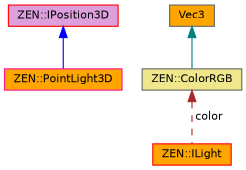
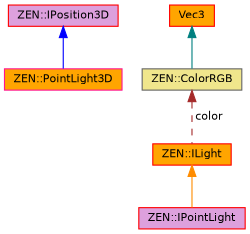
node "Vec3": color gray40 -> red
node "ZEN::IPointLight": added
